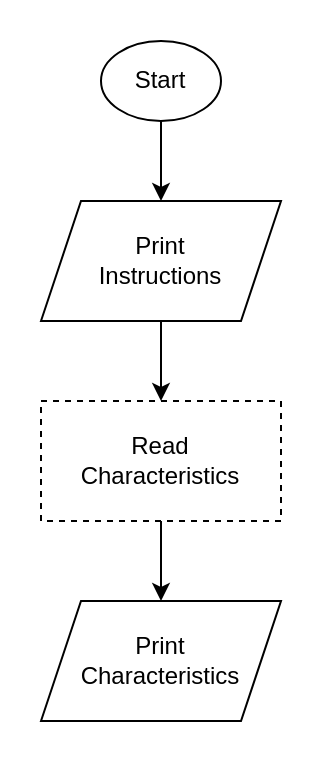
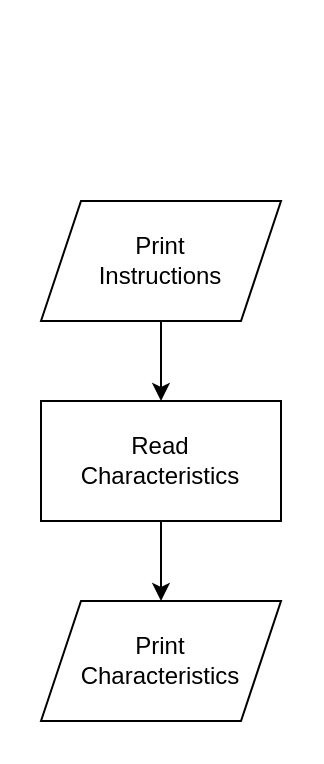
node "Start": removed
edge "Start" -> "Print Instructions": removed
node "Read Characteristics": style dashed -> solid
